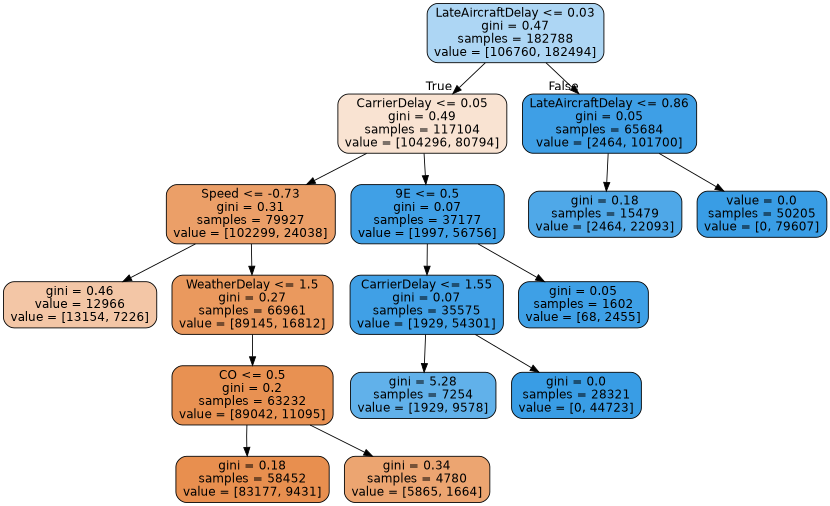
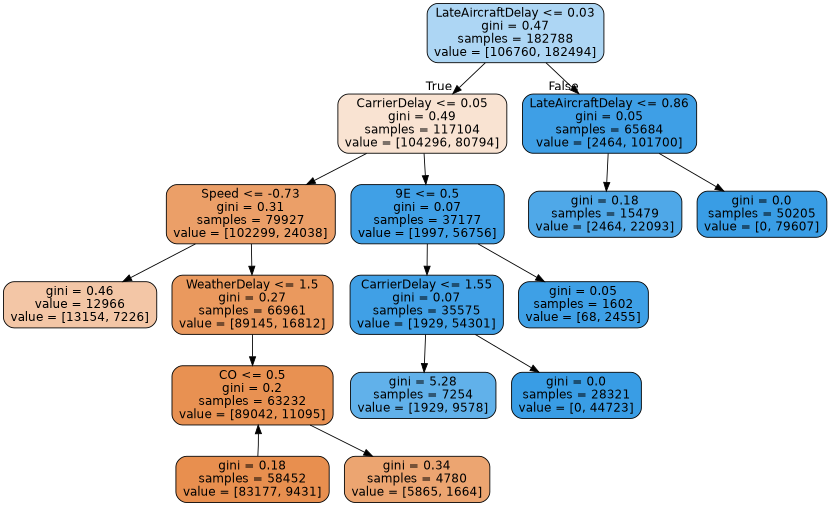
node "value = 0.0 samples = 50205 value = [0, 79607]": label "value = 0.0 samples = 50205 value = [0, 79607]" -> "gini = 0.0 samples = 50205 value = [0, 79607]"
edge "CO <= 0.5 gini = 0.2 samples = 63232 value = [89042, 11095]" -> "gini = 0.18 samples = 58452 value = [83177, 9431]": reversed
